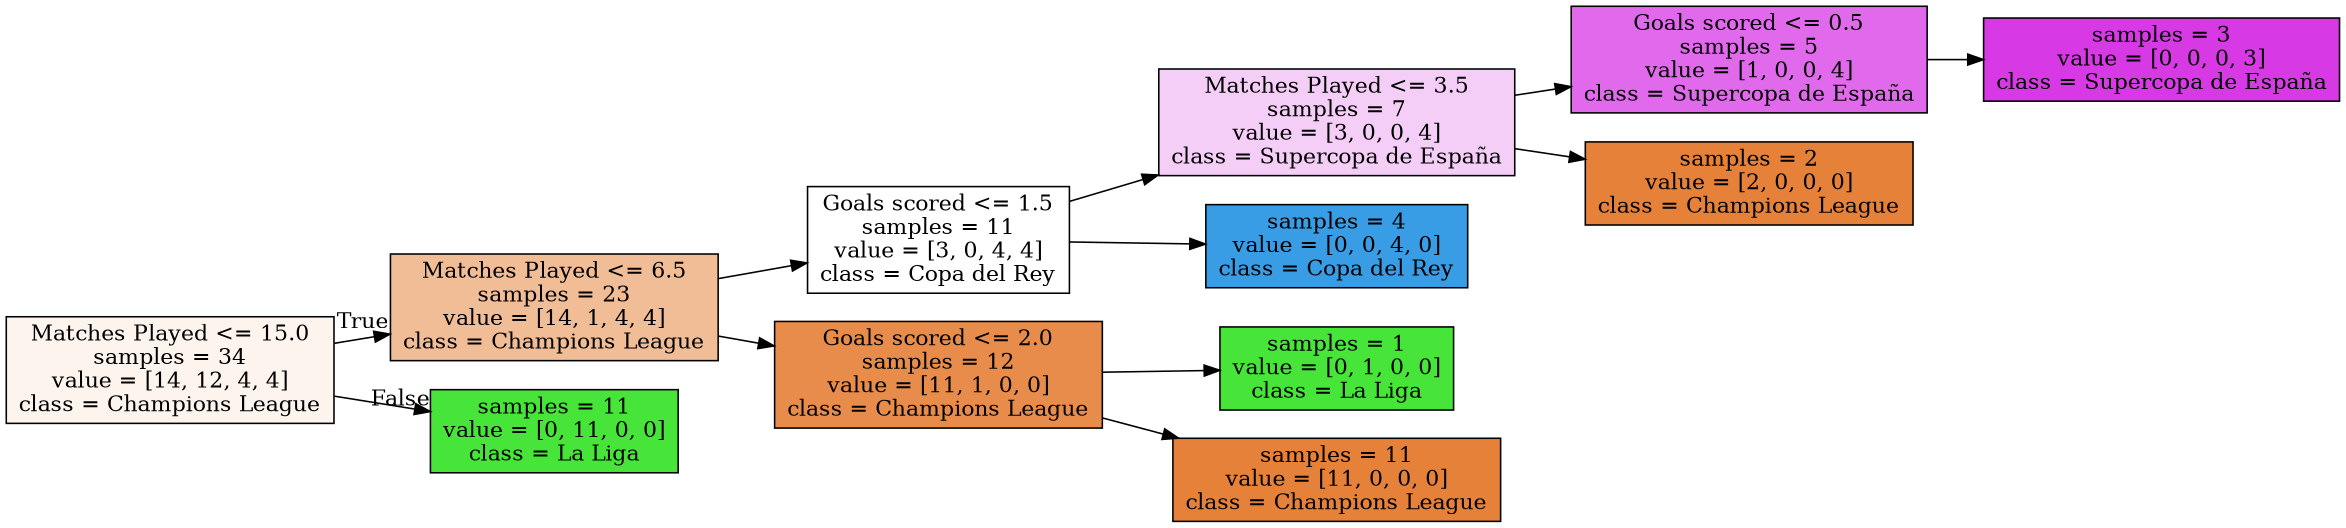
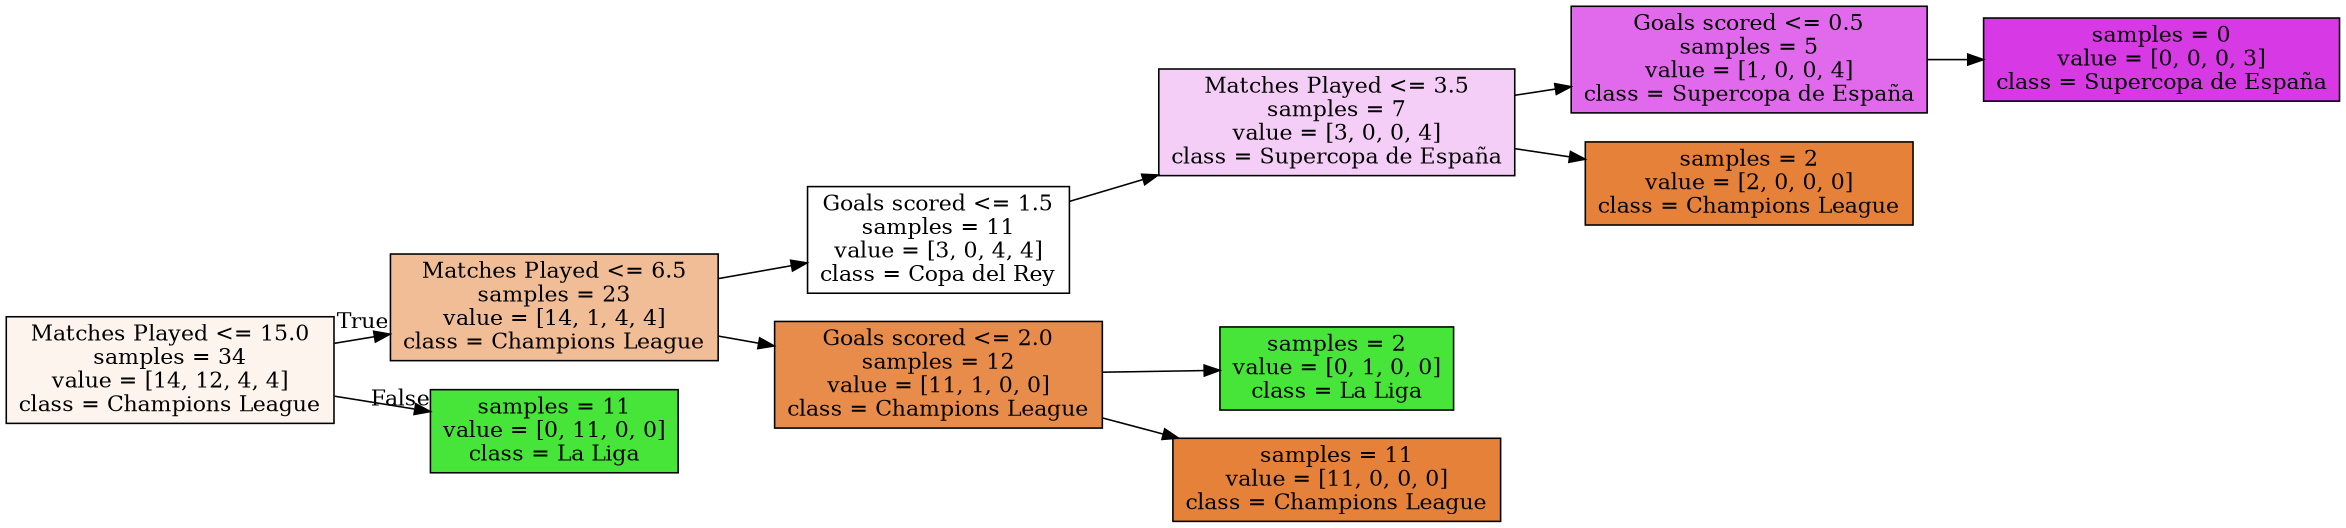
node "samples = 3 value = [0, 0, 0, 3] class = Supercopa de España": label "samples = 3 value = [0, 0, 0, 3] class = Supercopa de España" -> "samples = 0 value = [0, 0, 0, 3] class = Supercopa de España"
node "samples = 4 value = [0, 0, 4, 0] class = Copa del Rey": removed
node "samples = 1 value = [0, 1, 0, 0] class = La Liga": label "samples = 1 value = [0, 1, 0, 0] class = La Liga" -> "samples = 2 value = [0, 1, 0, 0] class = La Liga"
